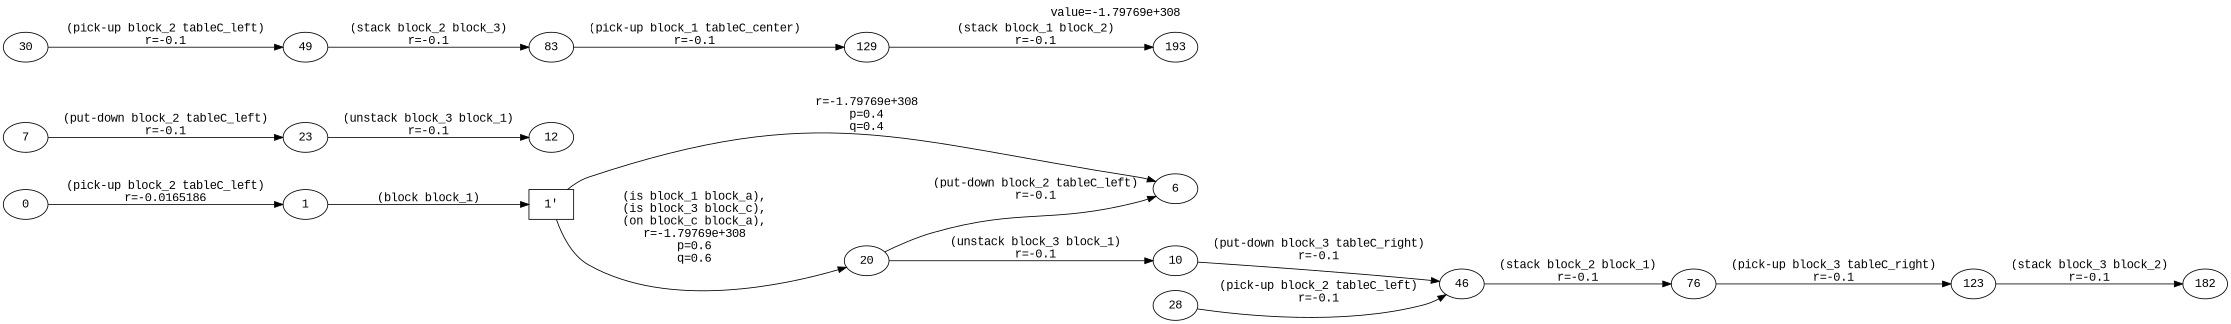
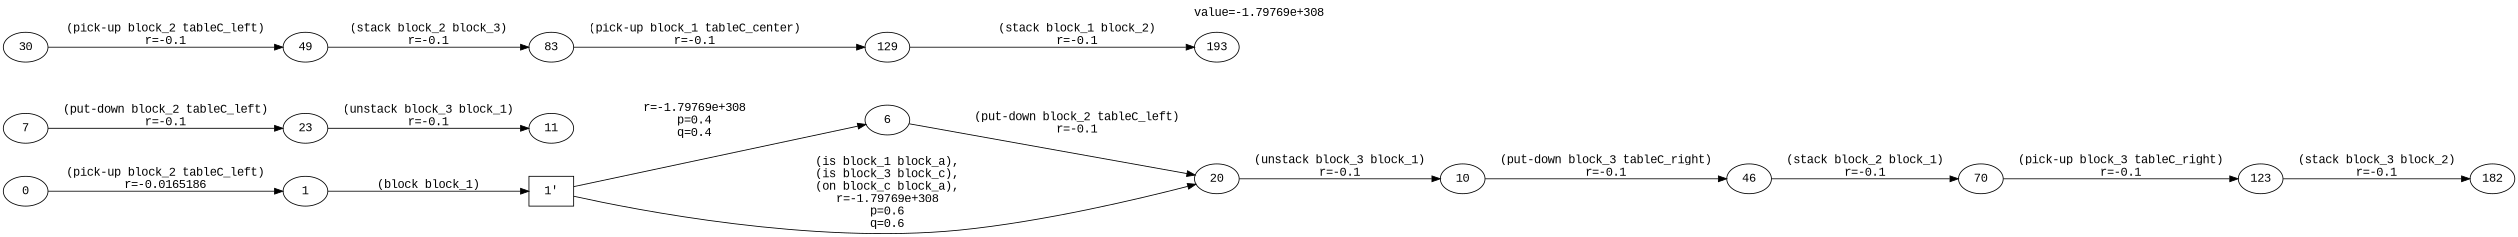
node "12": label "12" -> "11"
edge "20" -> "6": reversed
node "76": label "76" -> "70"
node "28": removed
